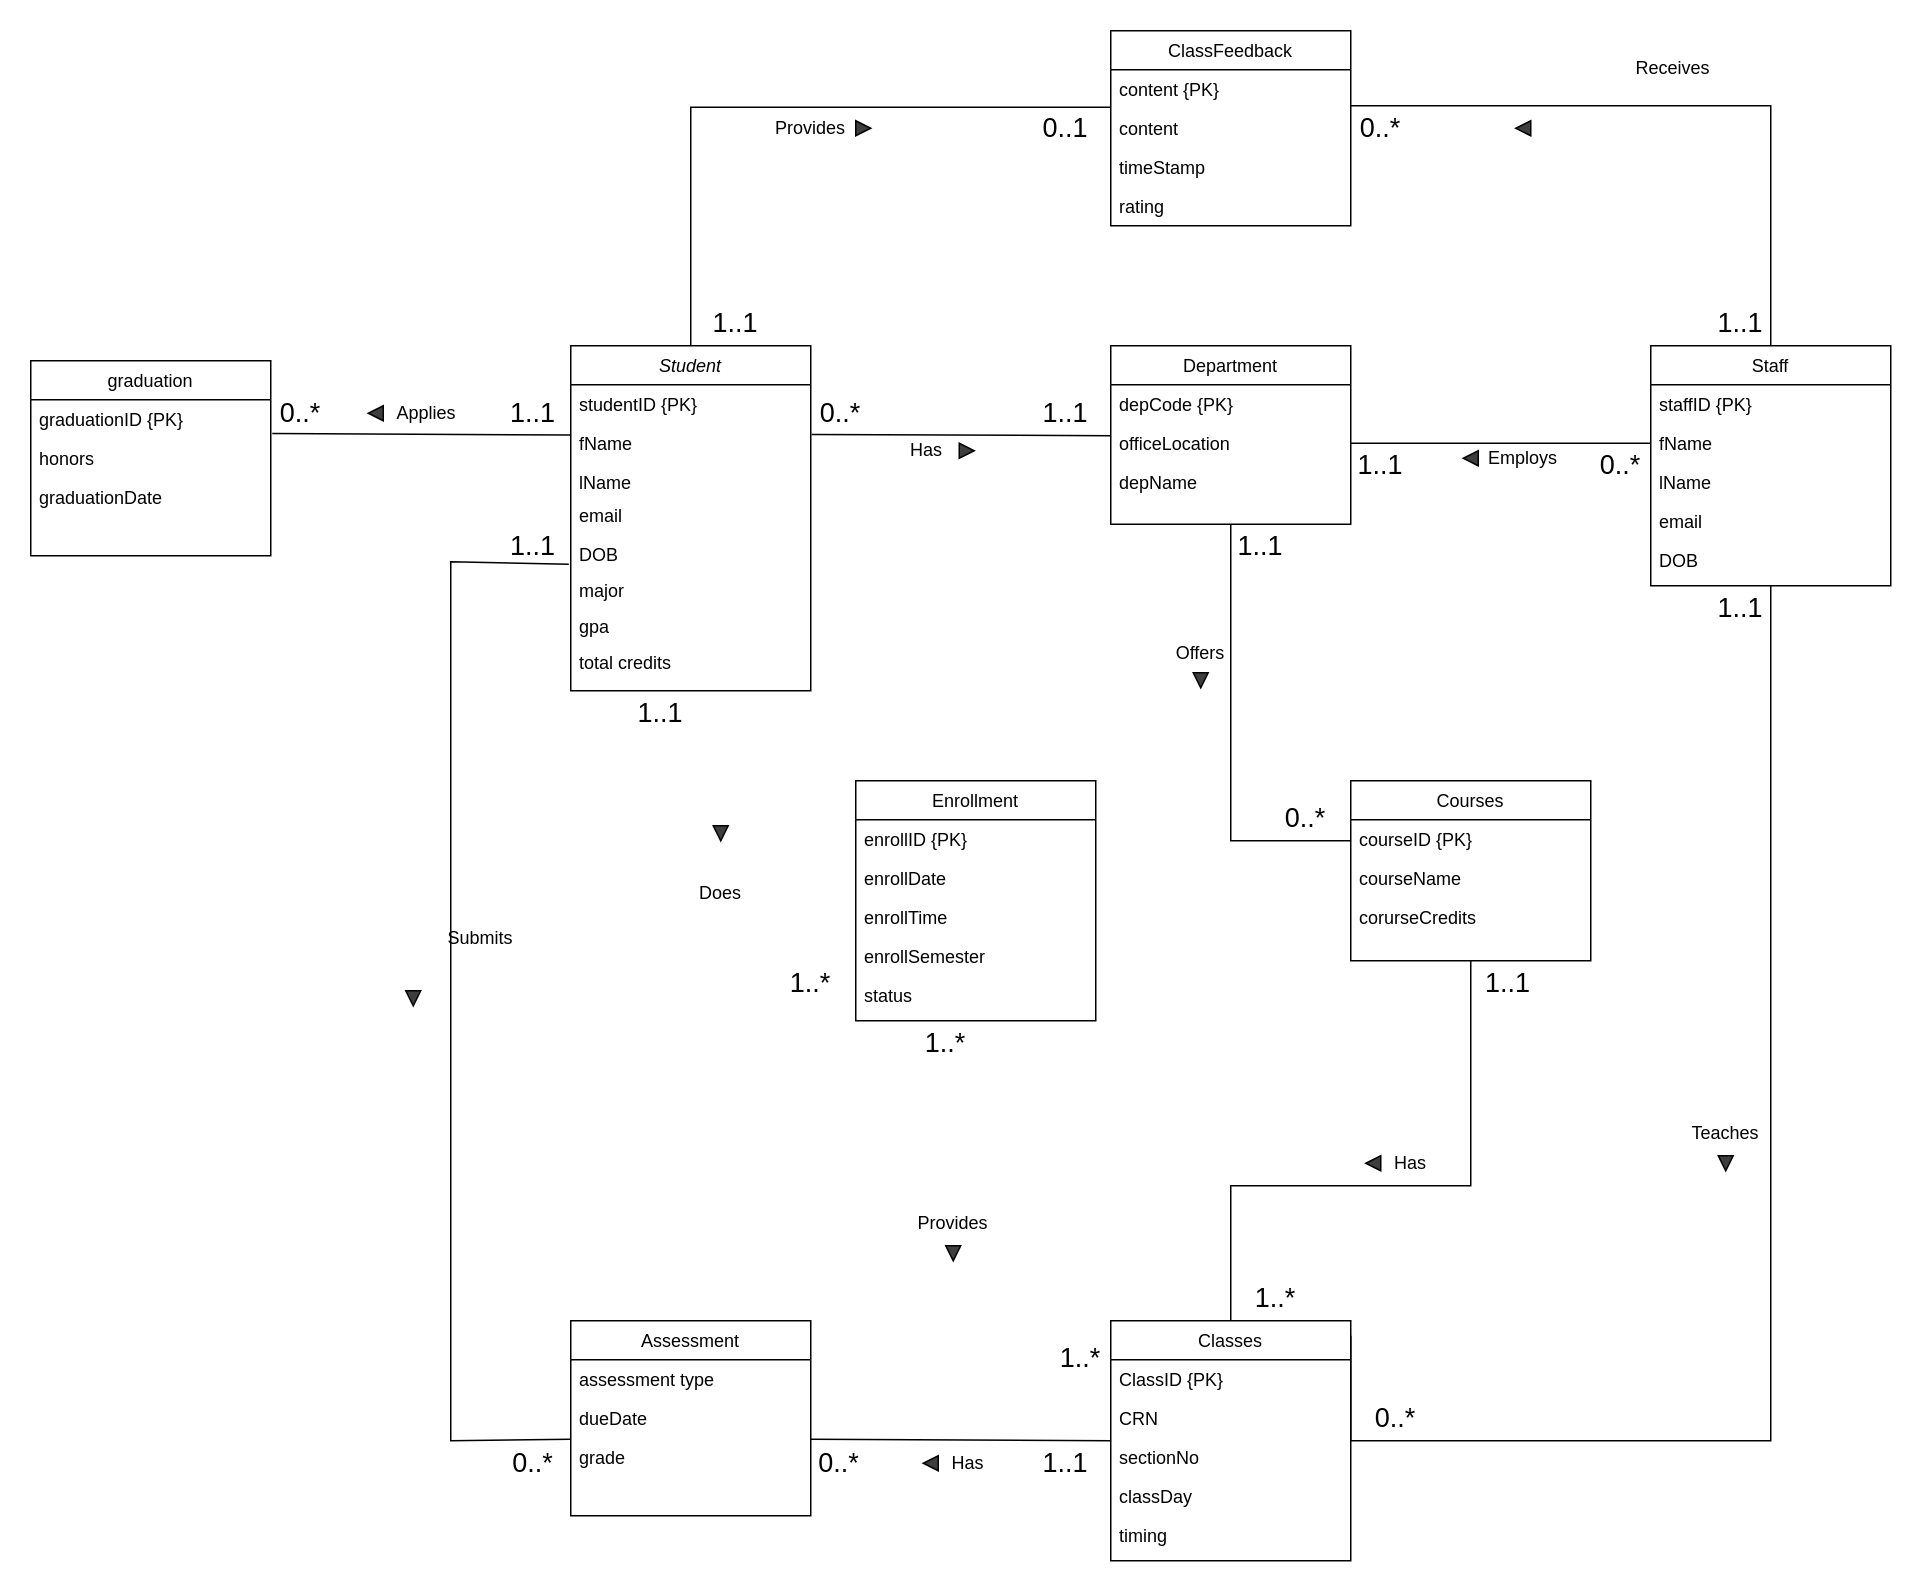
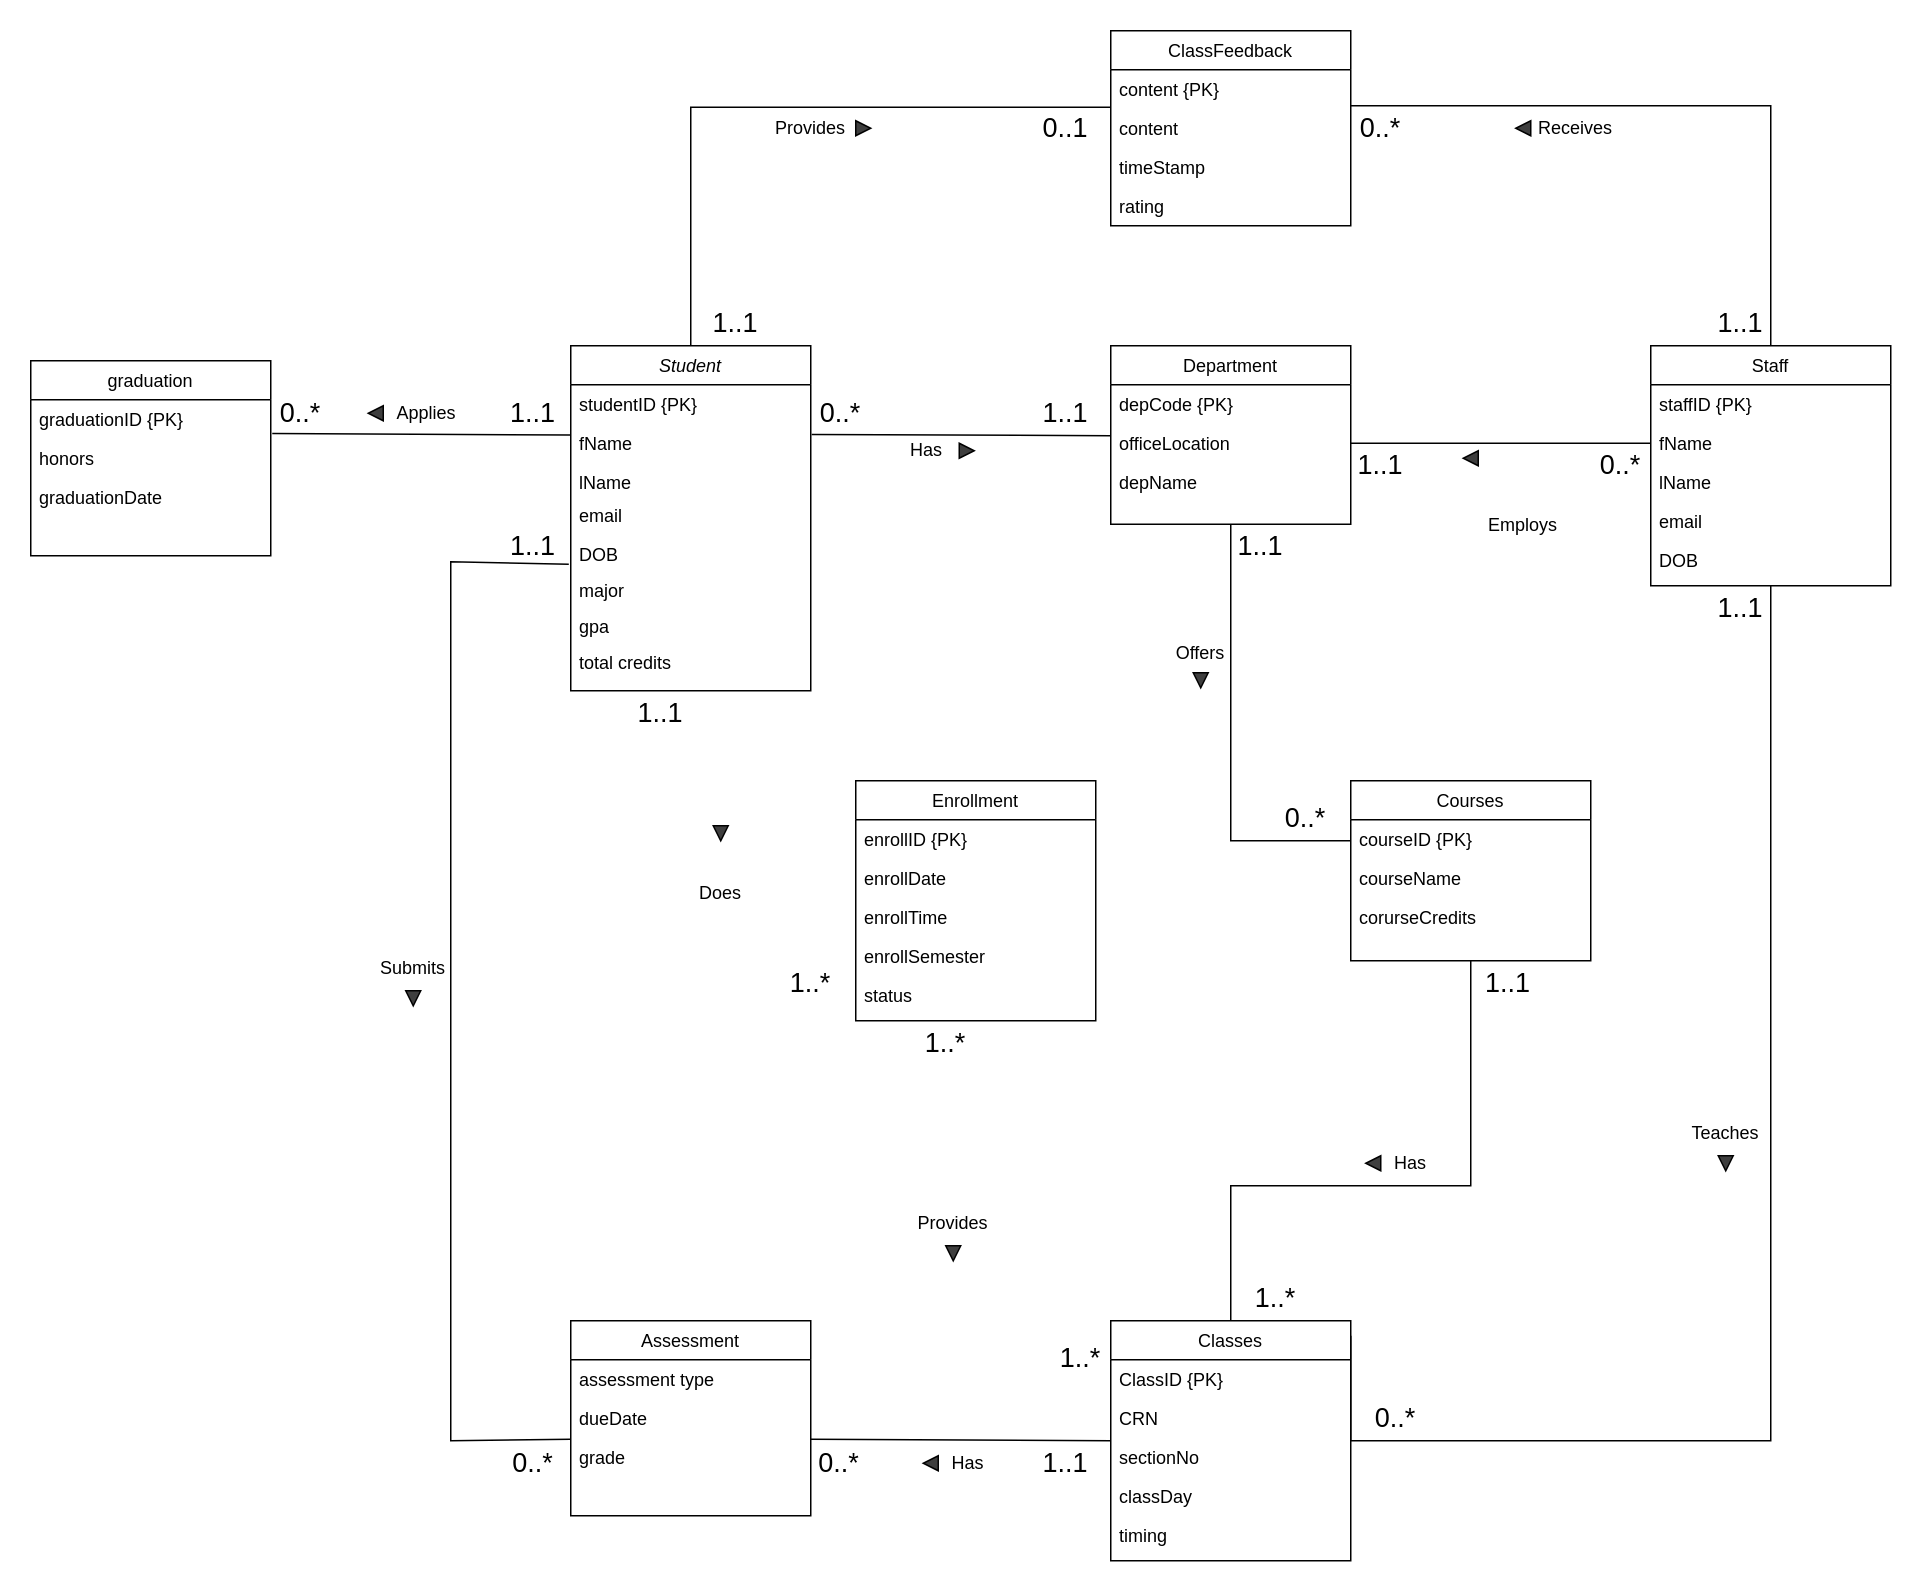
node "Receives": moved (1673, 68) -> (1576, 128)
node "Employs": moved (1523, 458) -> (1523, 526)
node "Submits": moved (481, 938) -> (413, 968)
